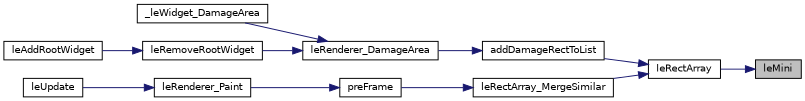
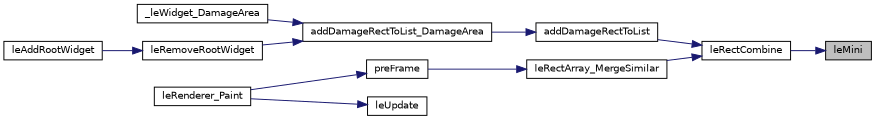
node "leRenderer_DamageArea": label "leRenderer_DamageArea" -> "addDamageRectToList_DamageArea"
node "leRectArray": label "leRectArray" -> "leRectCombine"
edge "leUpdate" -> "leRenderer_Paint": reversed
